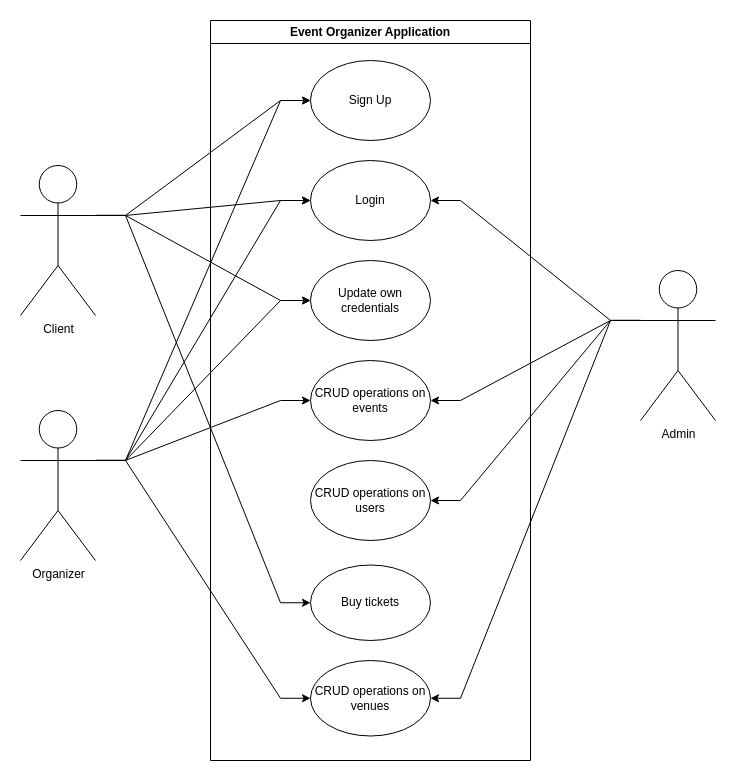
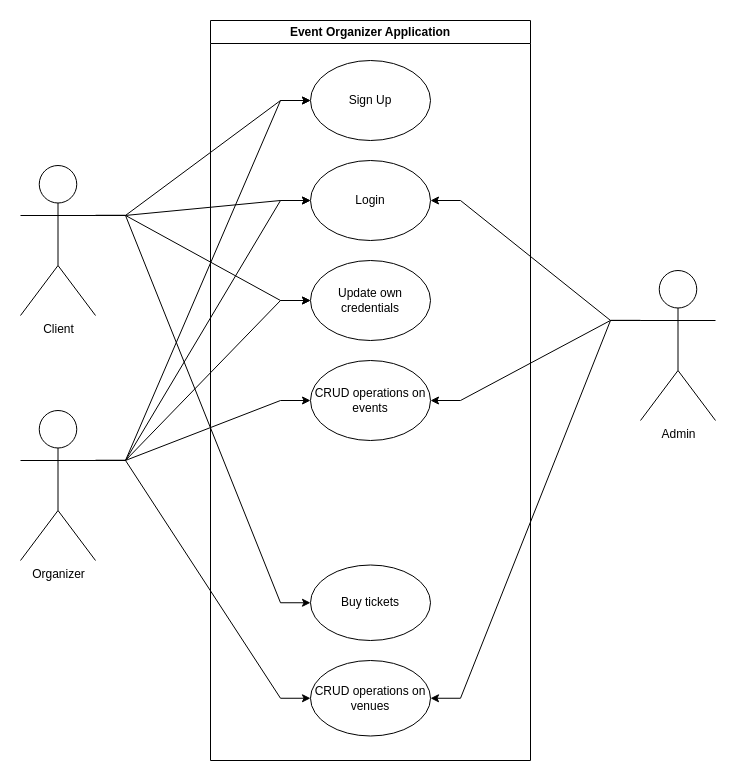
edge "Admin" -> "CRUD operations on users": removed
node "CRUD operations on users": removed
